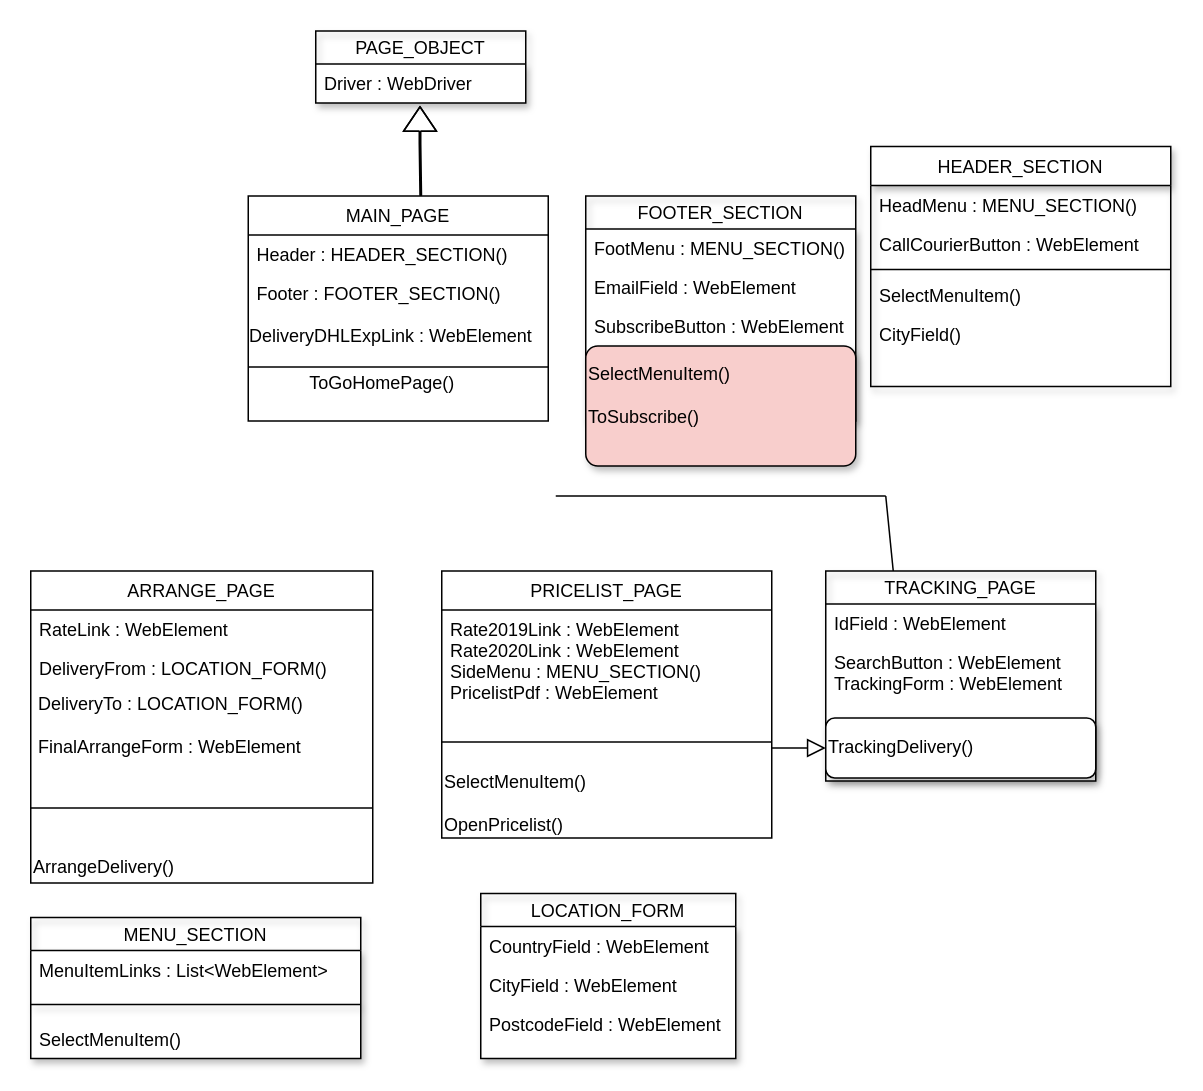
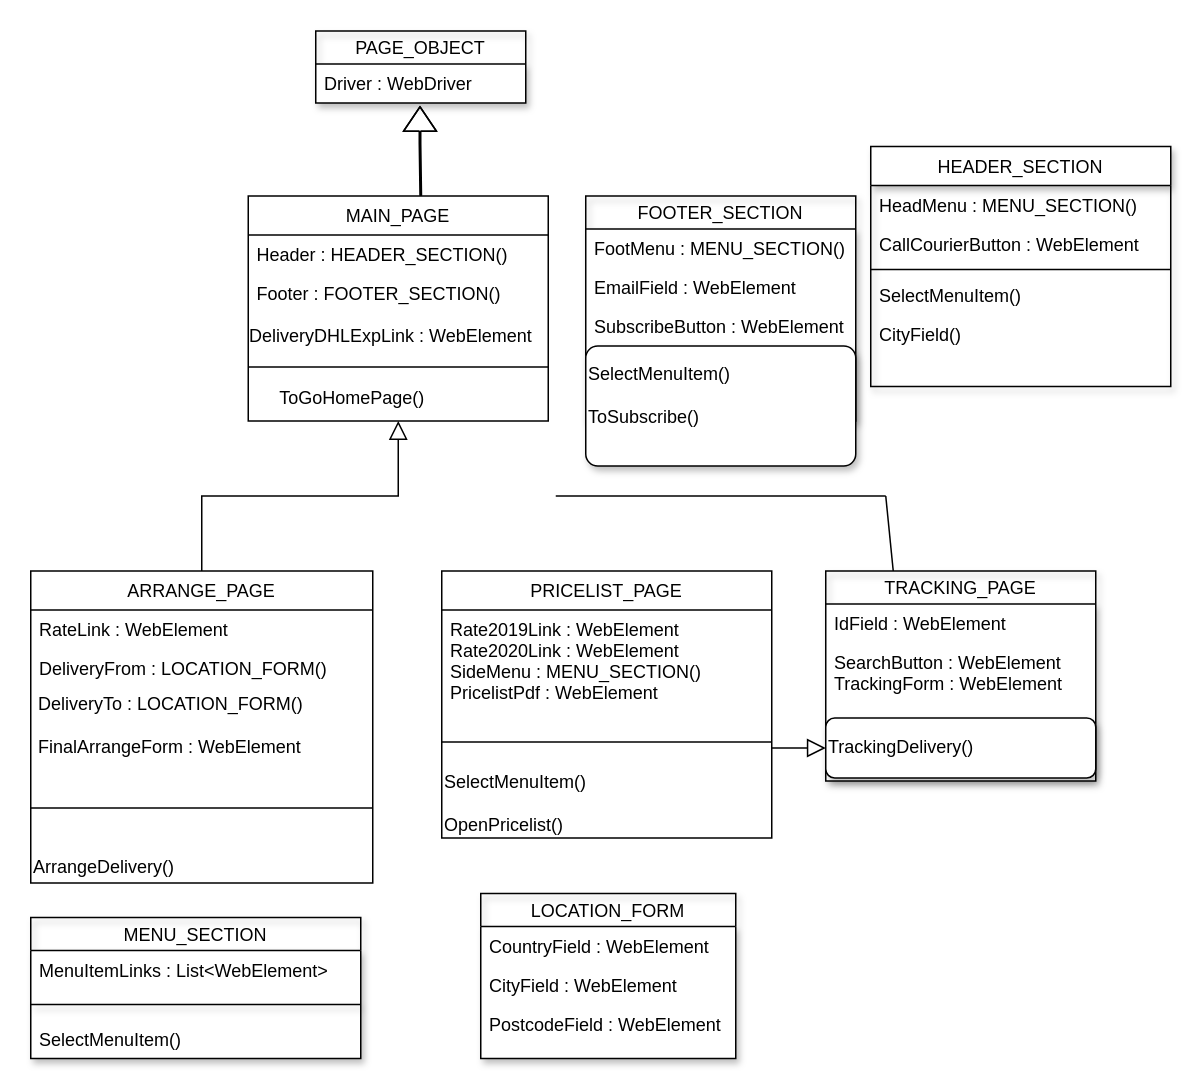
node "ToGoHomePage()": moved (382, 383) -> (352, 398)
node "SelectMenuItem() ToSubscribe()": fillcolor #f8cecc -> #ffffff
edge "ARRANGE_PAGE" -> "MAIN_PAGE": added
